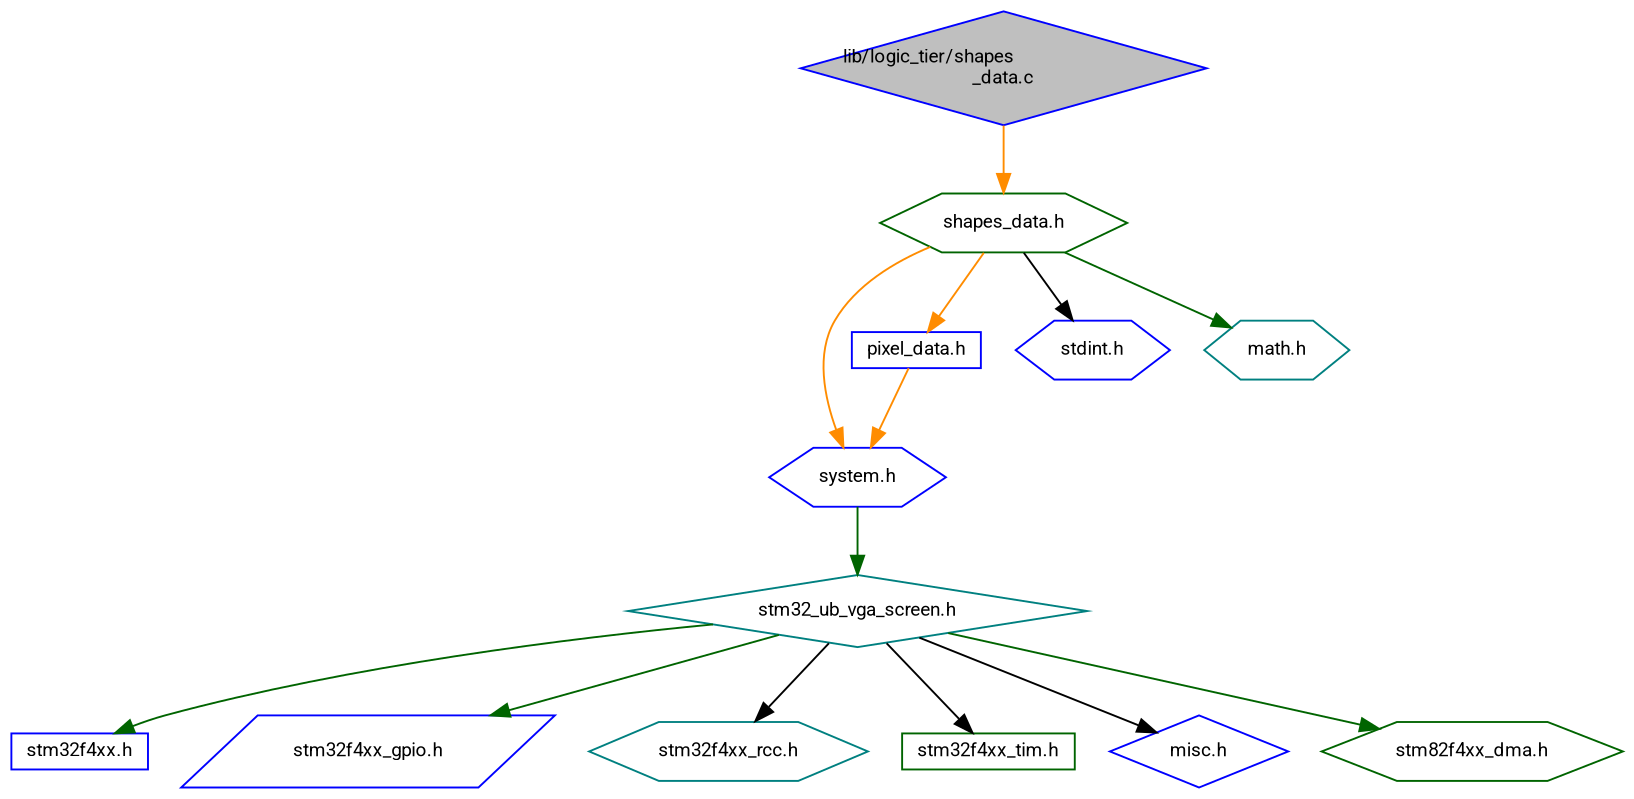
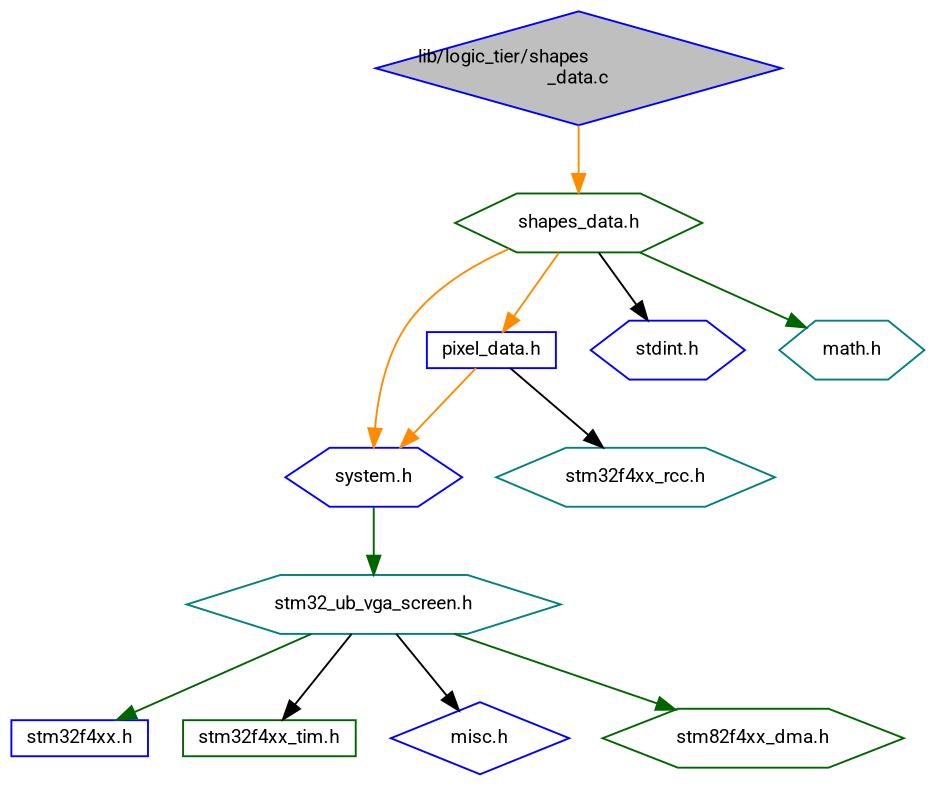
node "stm32_ub_vga_screen.h": shape diamond -> hexagon
edge "stm32_ub_vga_screen.h" -> "stm32f4xx_rcc.h": now "pixel_data.h" -> "stm32f4xx_rcc.h"
node "stm32f4xx_gpio.h": removed
